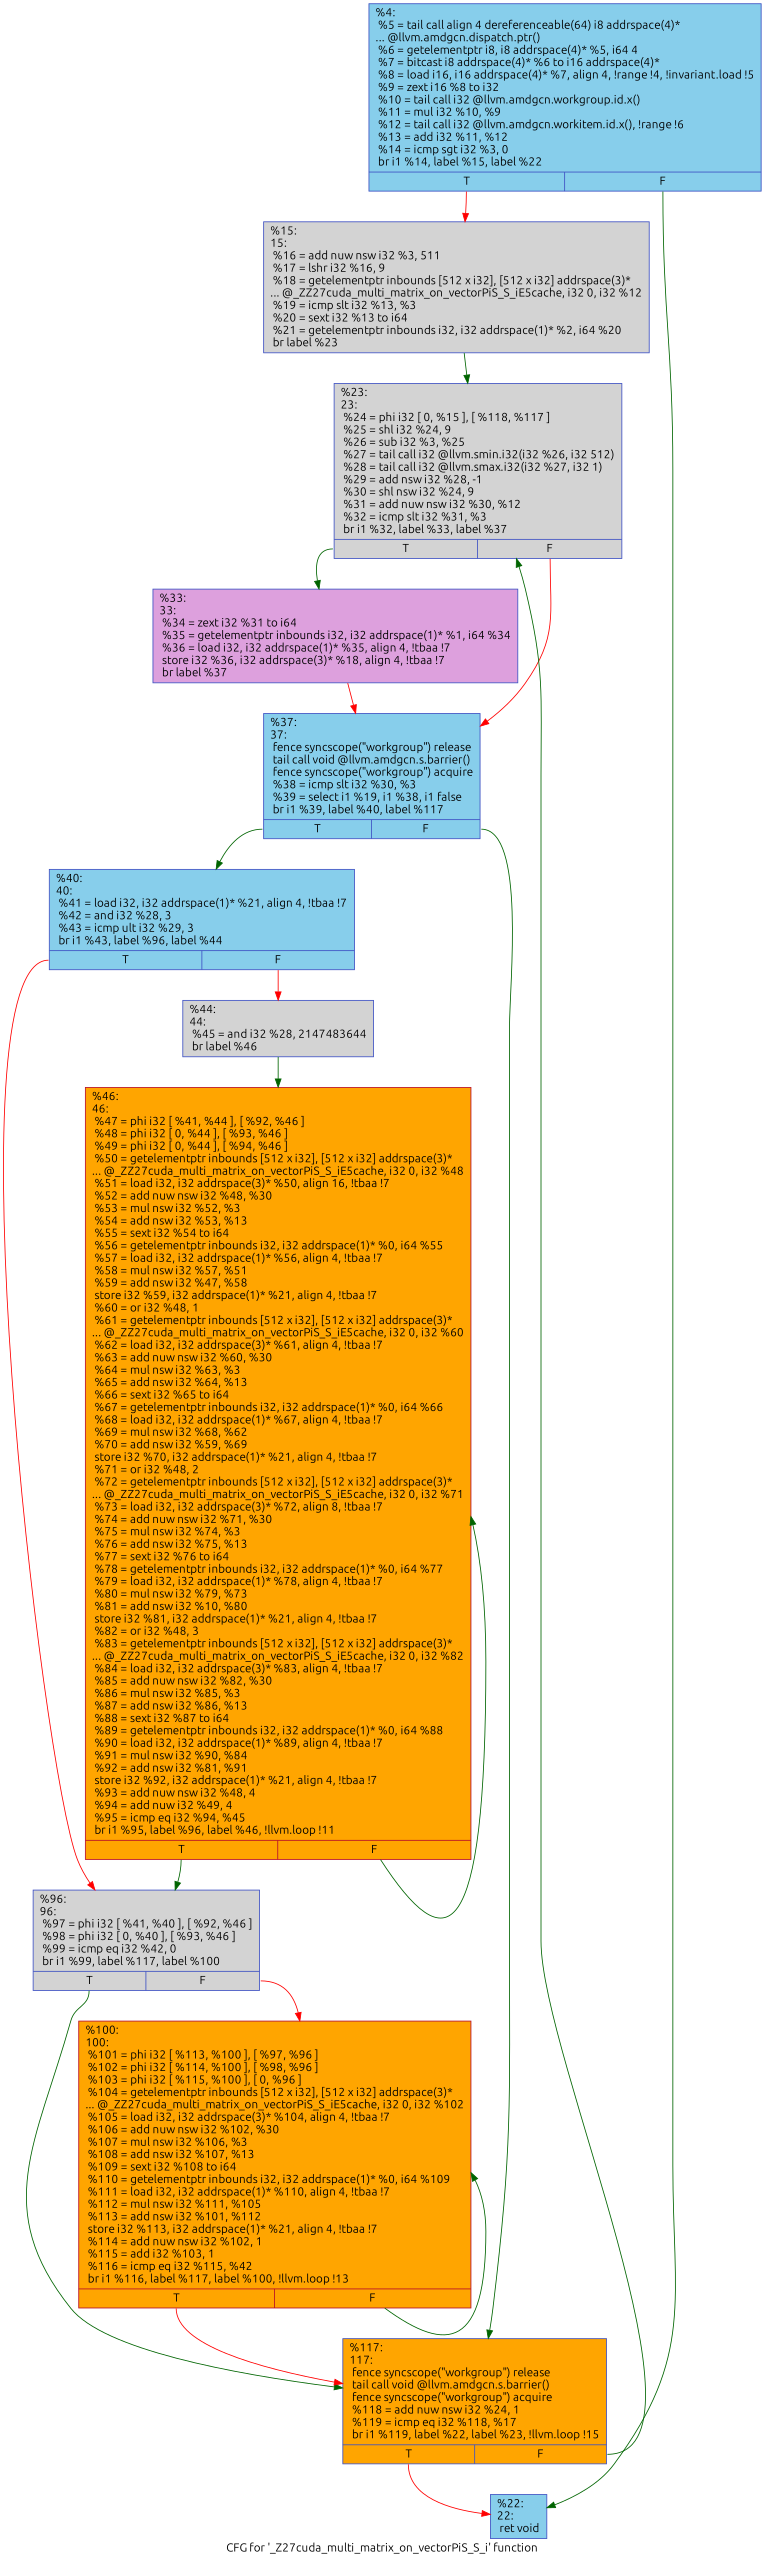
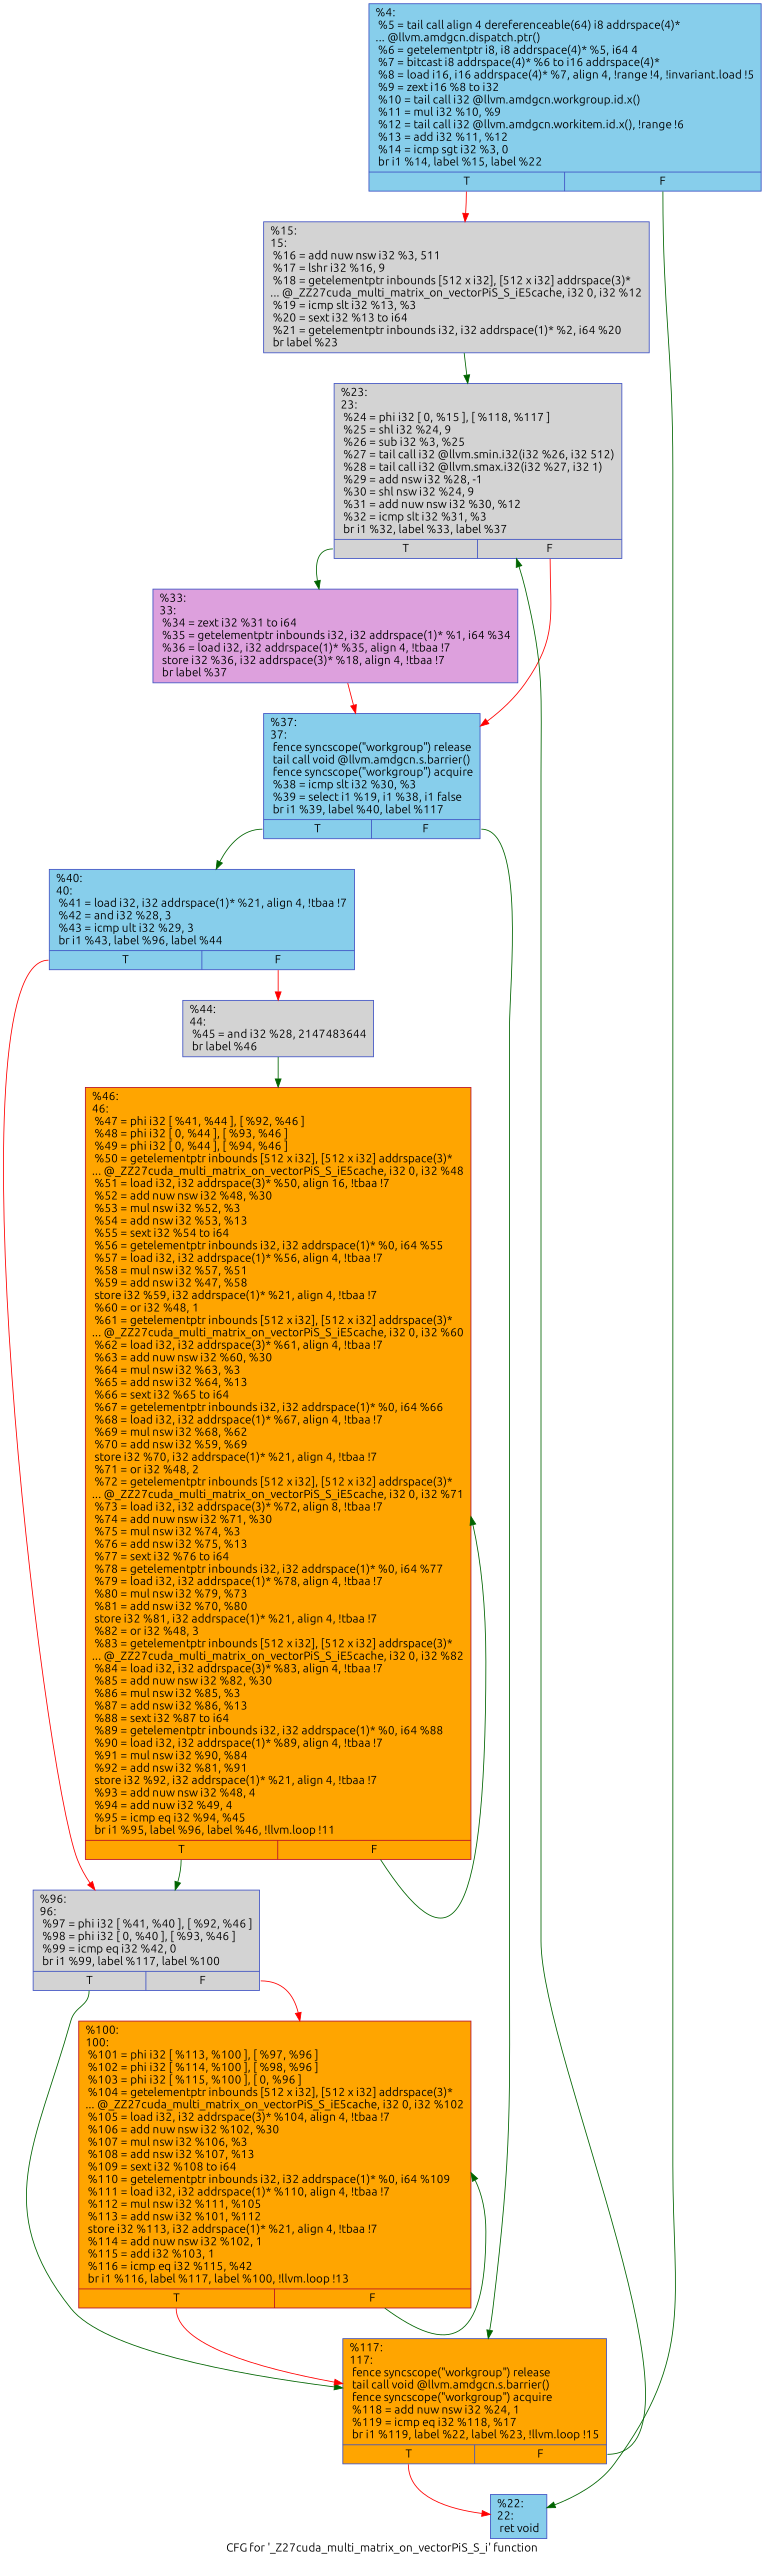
node "%46:": text "%81 = add nsw i32 %10, %80" -> "%81 = add nsw i32 %70, %80"
